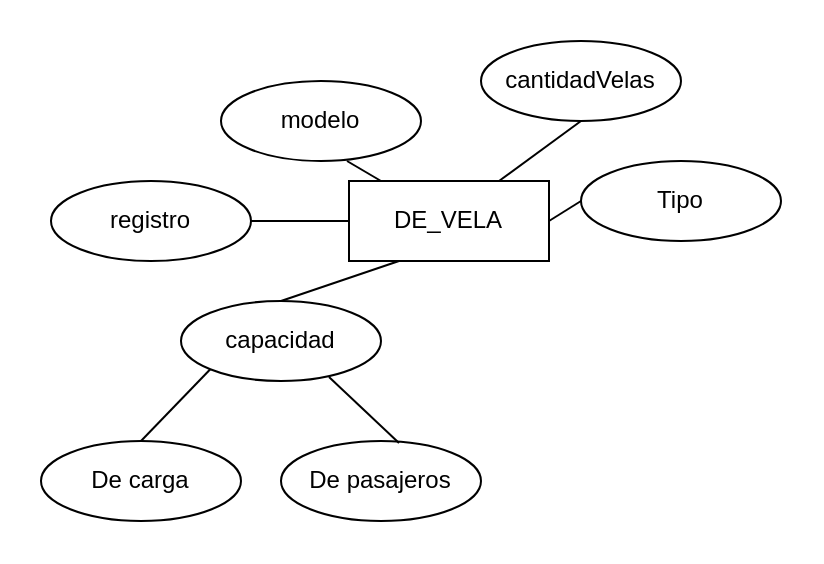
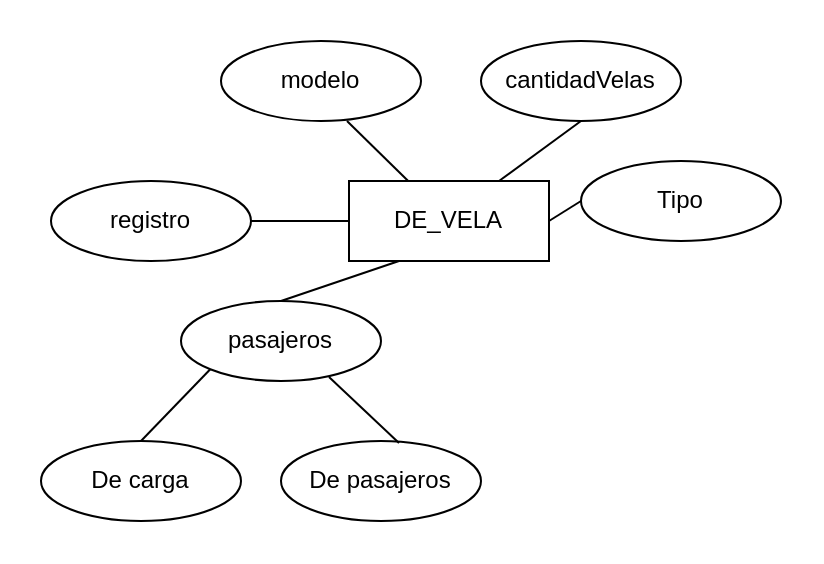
node "modelo": moved (321, 121) -> (321, 81)
node "capacidad": label "capacidad" -> "pasajeros"
